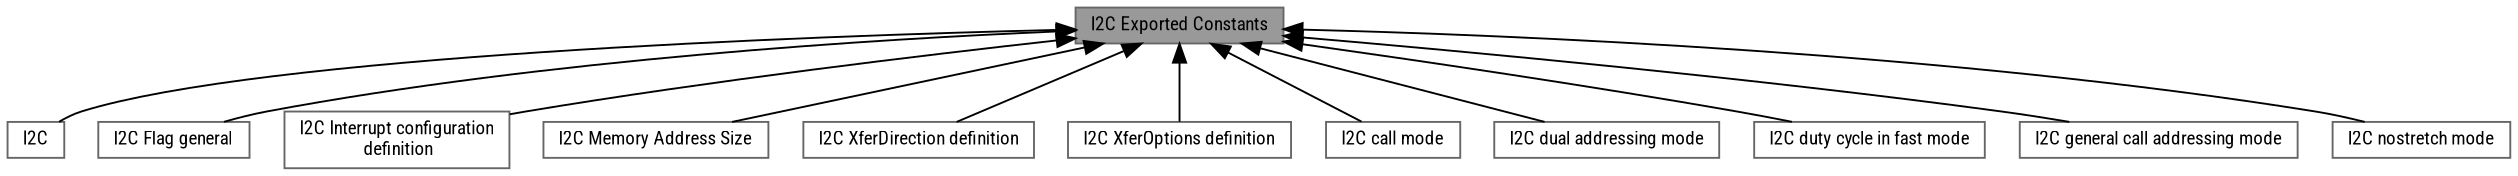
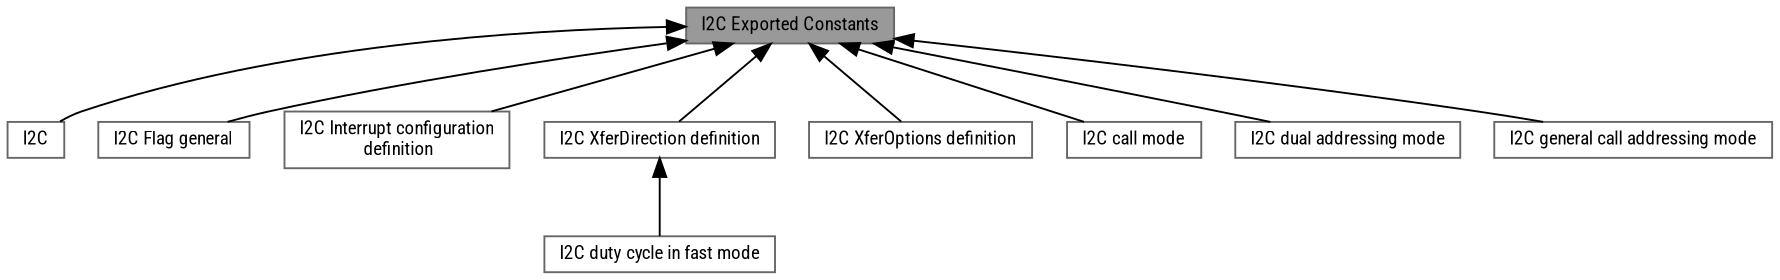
edge "I2C duty cycle in fast mode" -> "I2C Exported Constants": now "I2C duty cycle in fast mode" -> "I2C XferDirection definition"
node "I2C Memory Address Size": removed
node "I2C nostretch mode": removed
